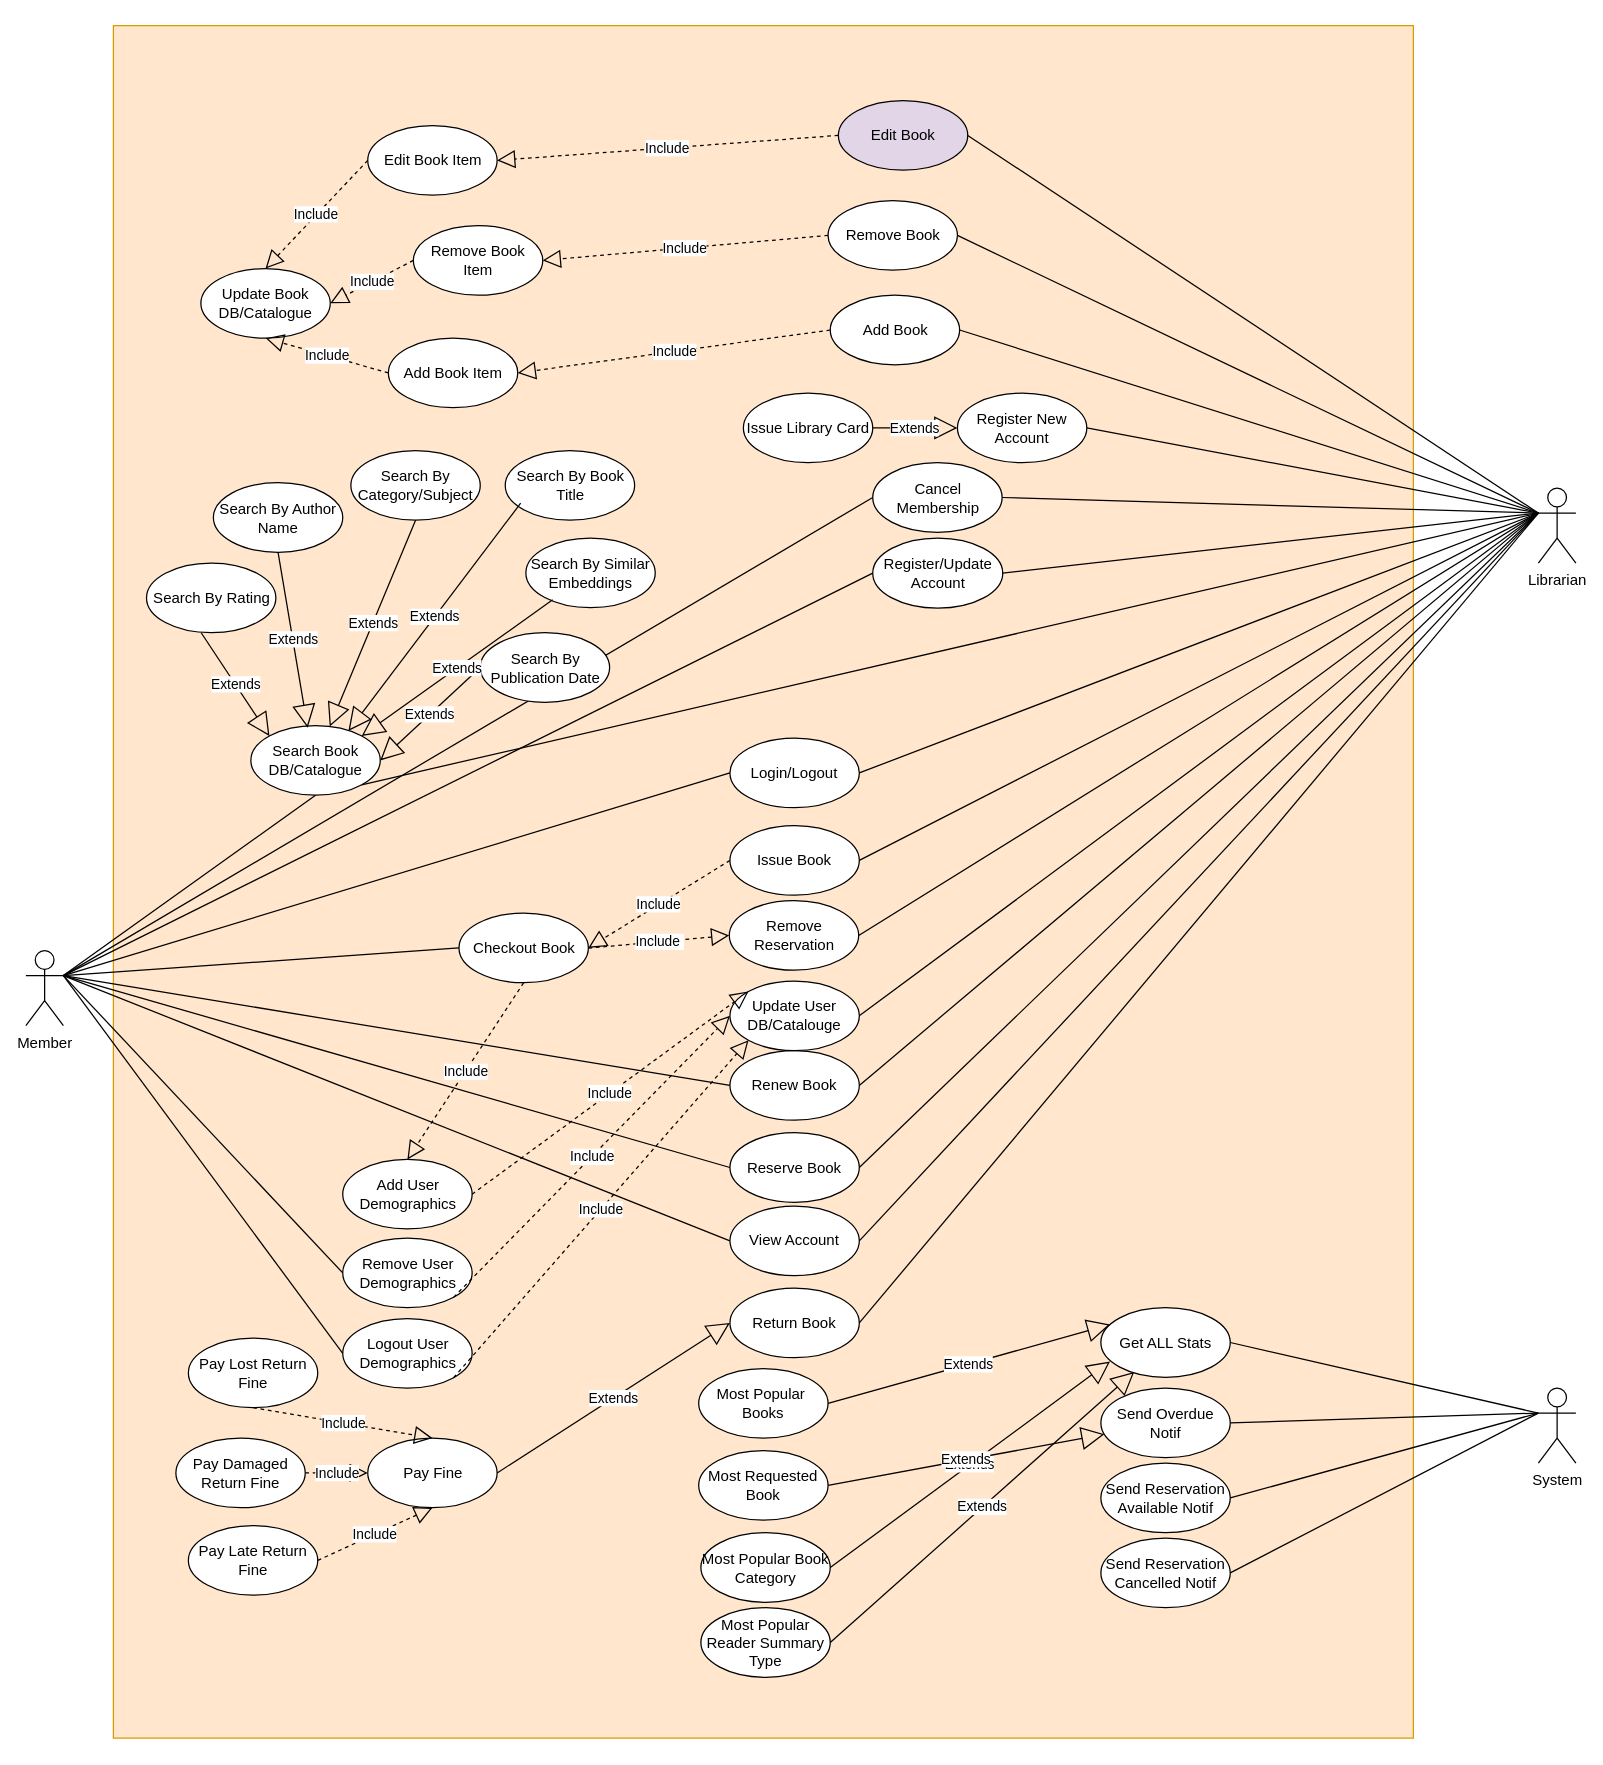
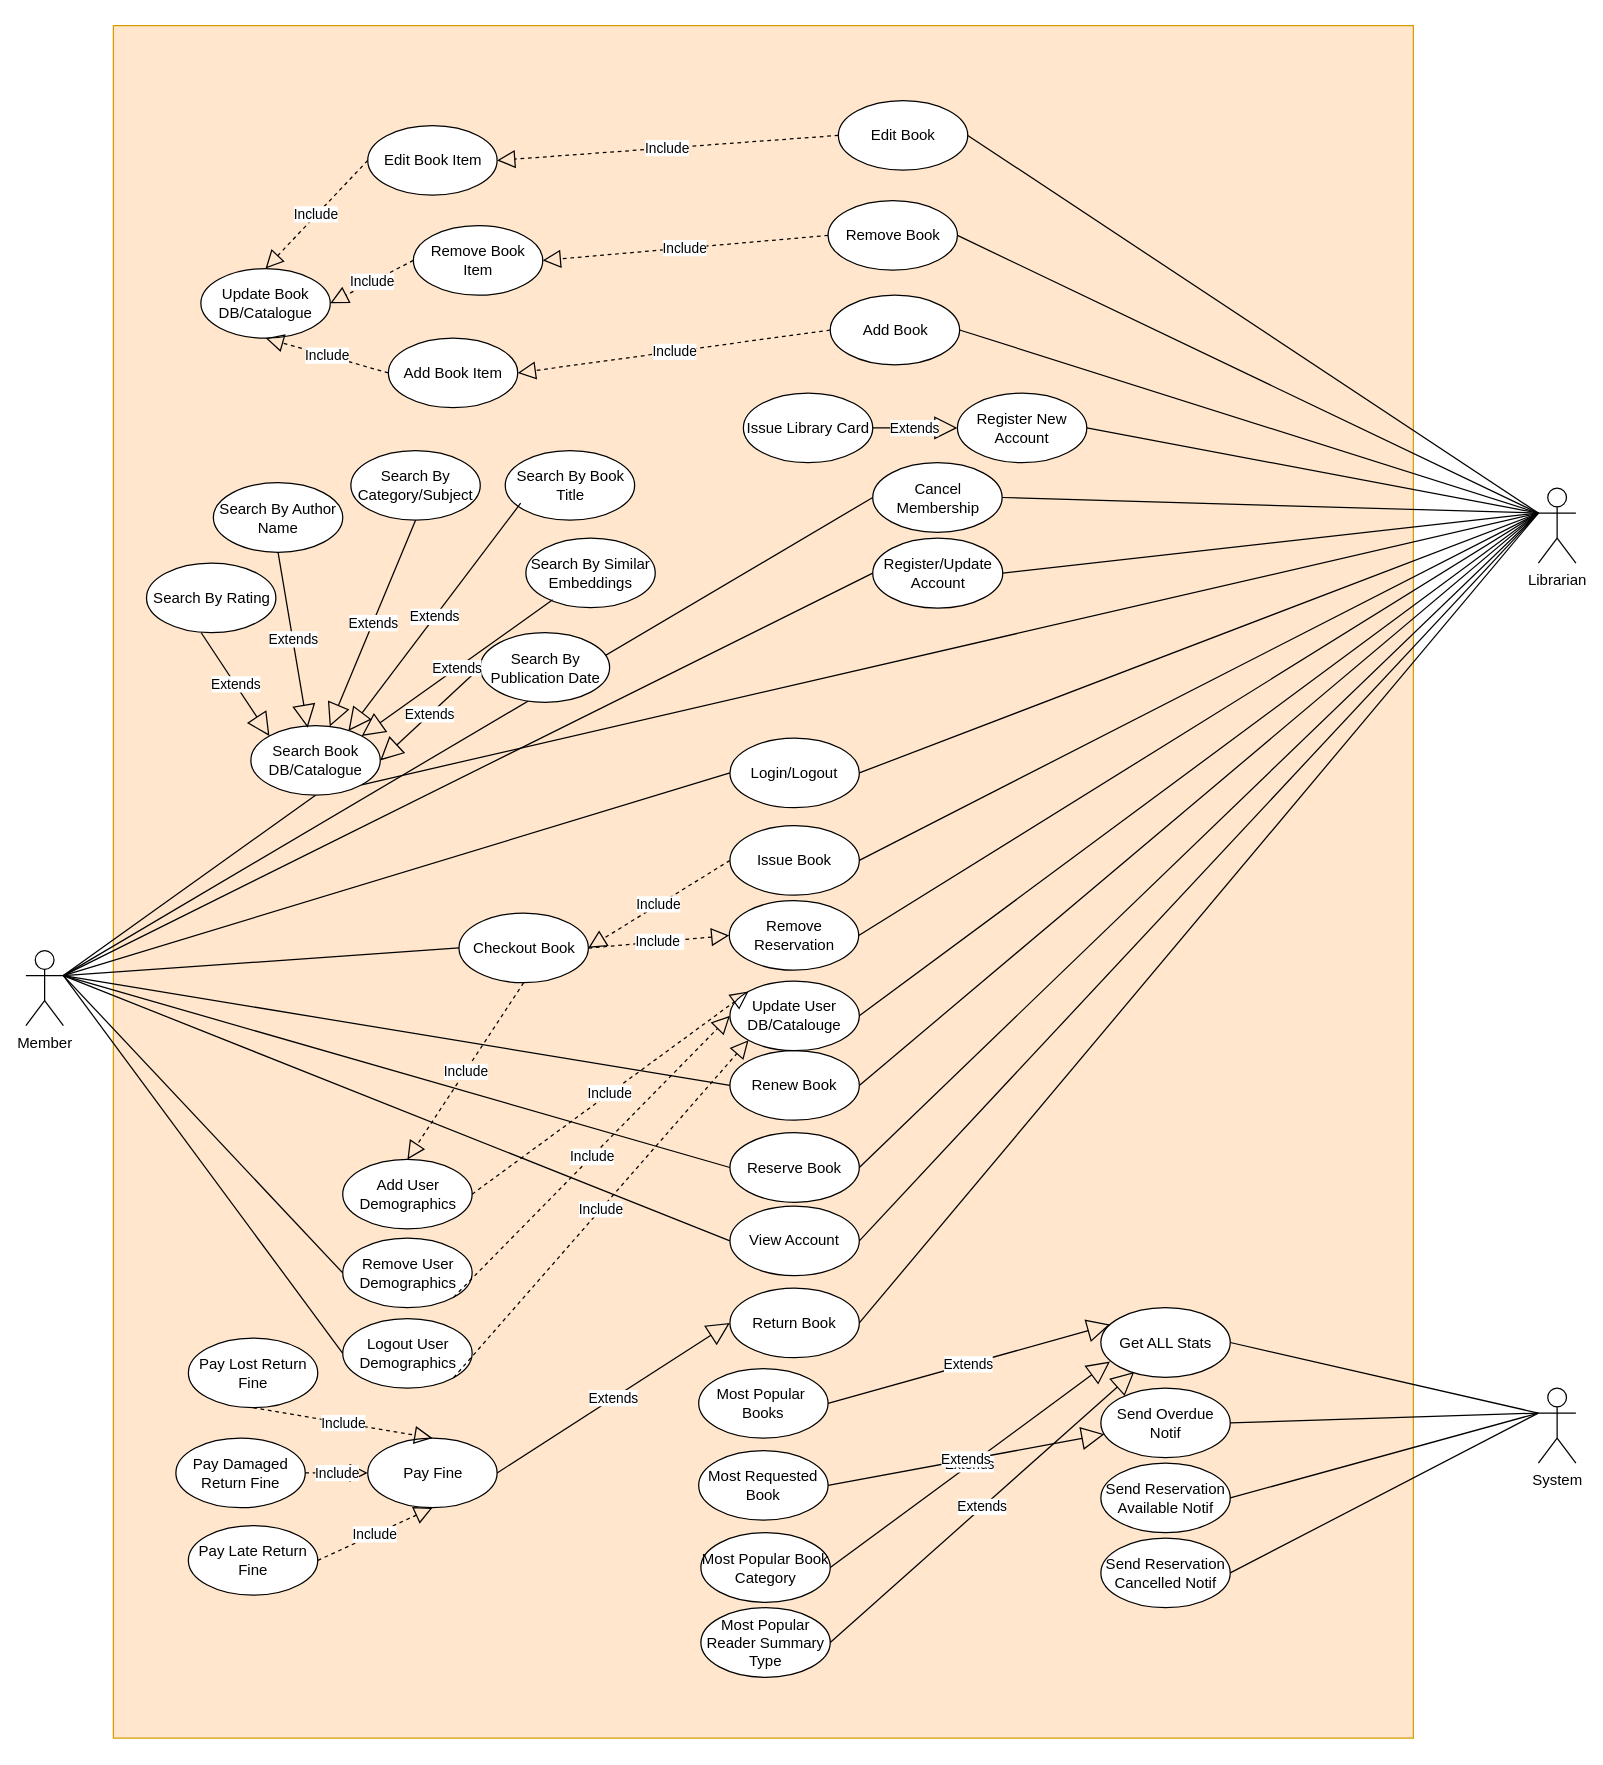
node "Edit Book": fillcolor #e1d5e7 -> #ffffff
